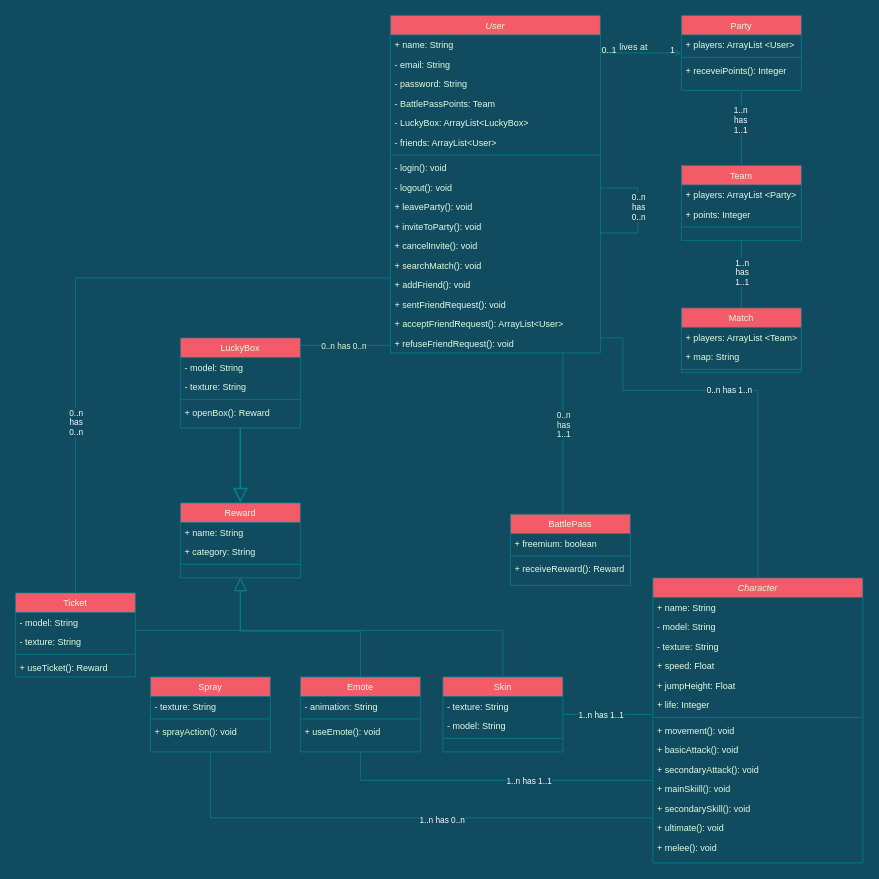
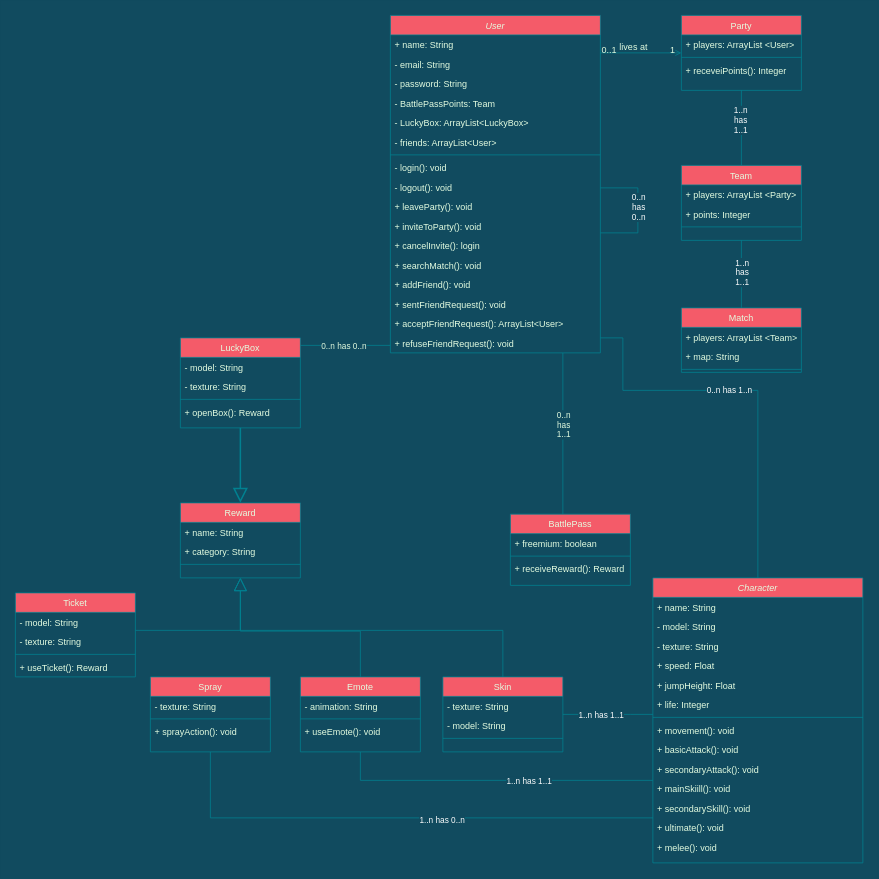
node "+ cancelInvite(): void": label "+ cancelInvite(): void" -> "+ cancelInvite(): login"
edge "User" -- "Ticket": removed, label "0..n has 0..n"
